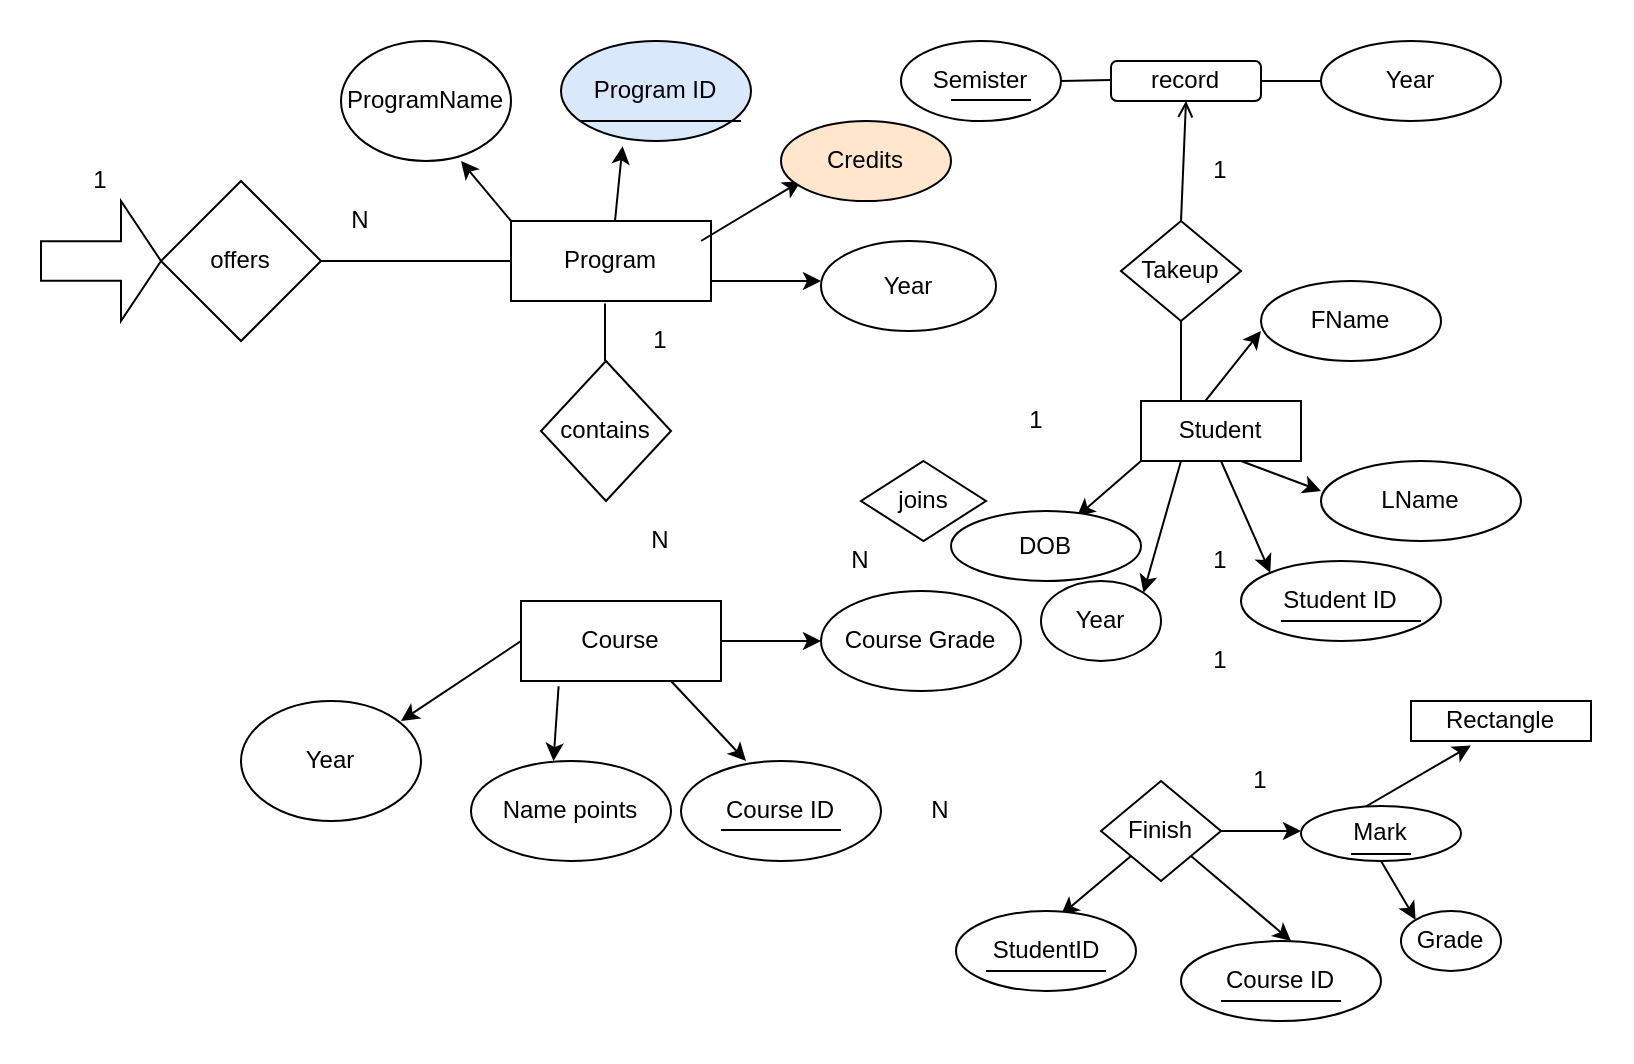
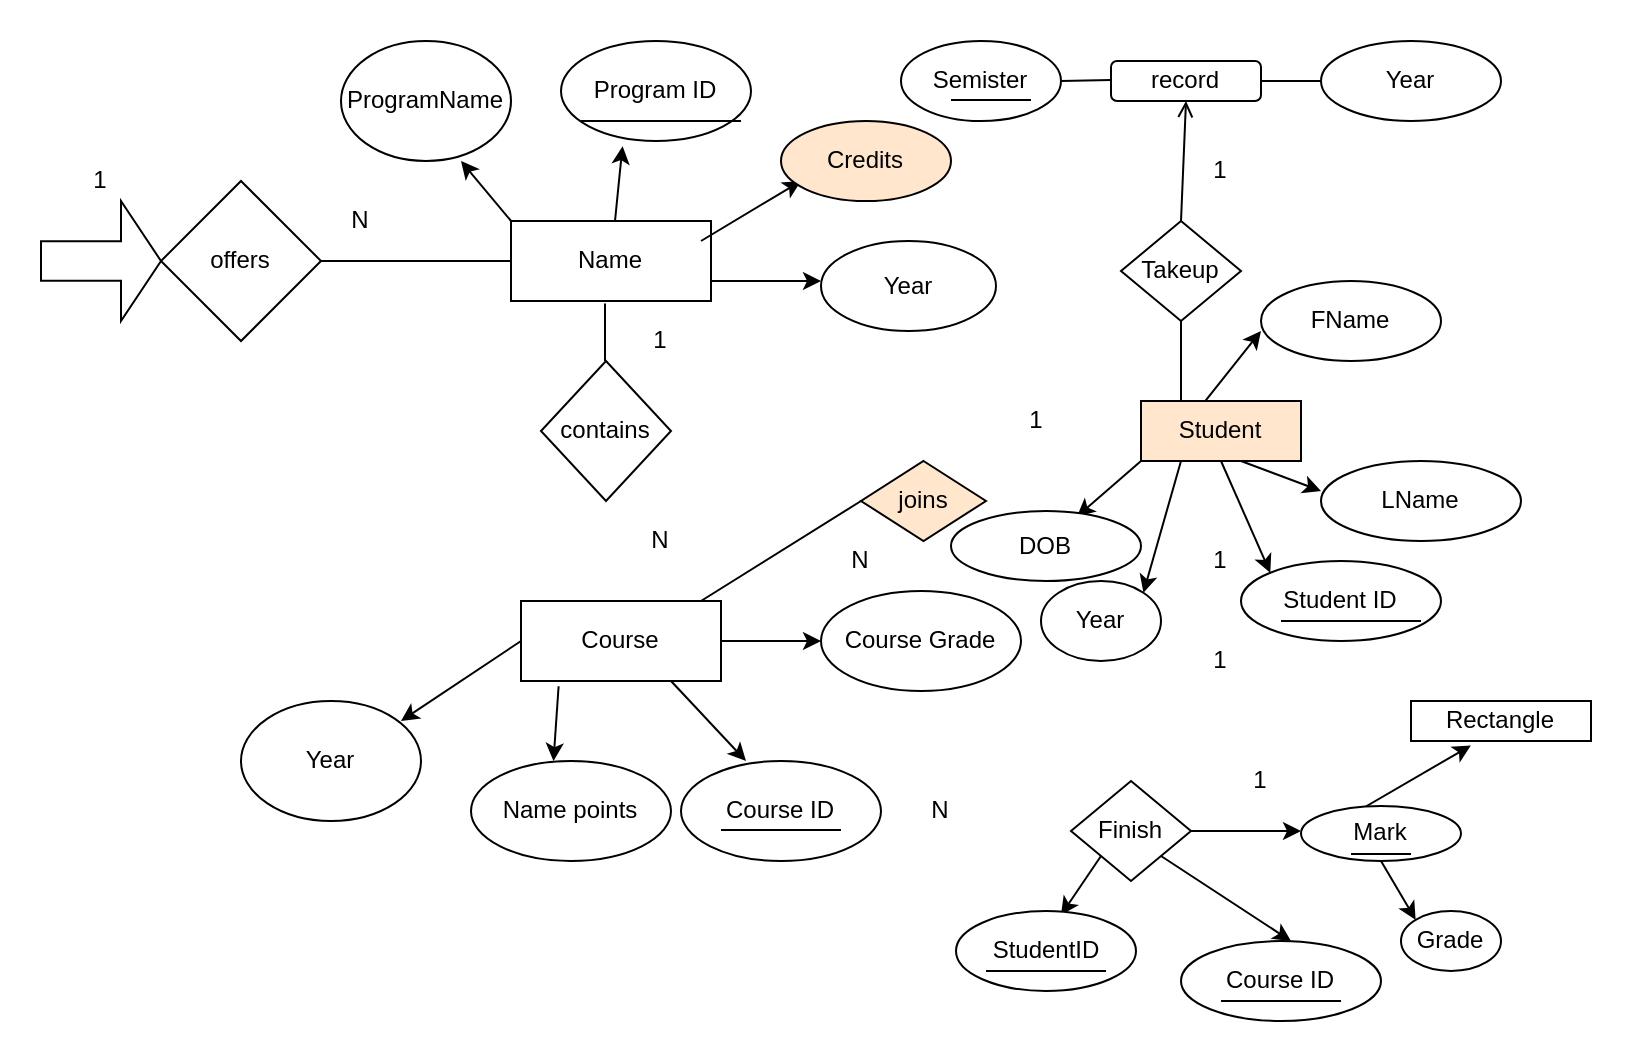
node "Program ID": fillcolor #dae8fc -> #ffffff
node "Program": label "Program" -> "Name"
node "Student": fillcolor #ffffff -> #ffe6cc
node "joins": fillcolor #ffffff -> #ffe6cc
edge "joins" -- "Course": added
node "Finish": moved (1161, 831) -> (1131, 831)
